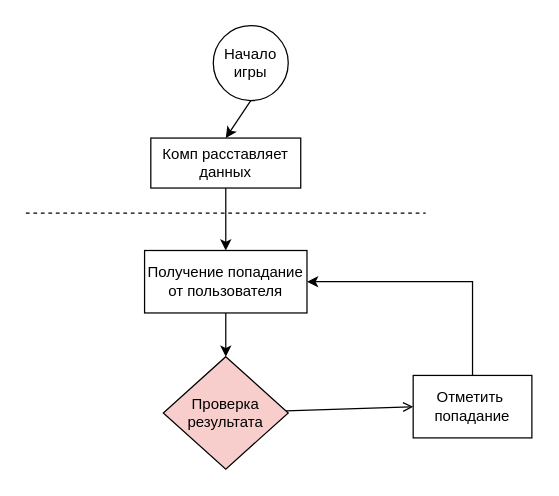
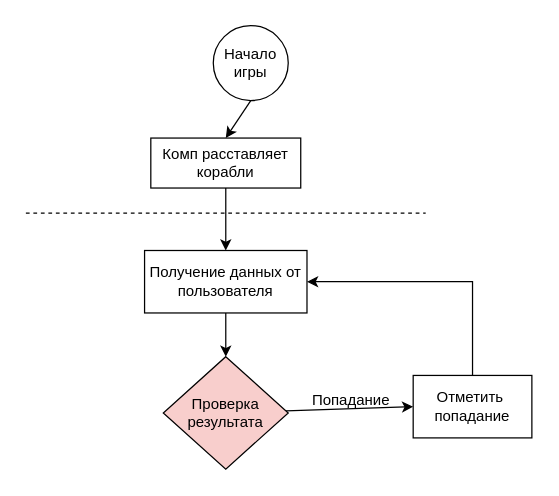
node "Комп расставляет данных": label "Комп расставляет данных" -> "Комп расставляет корабли"
node "Получение попадание от пользователя": label "Получение попадание от пользователя" -> "Получение данных от пользователя"
node "Попадание": added
edge "Проверка результата" -> "Отметить попадание": arrowhead open -> classic
